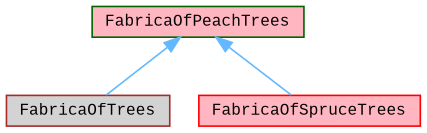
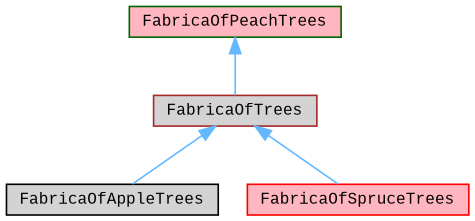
edge "FabricaOfSpruceTrees" -> "FabricaOfPeachTrees": now "FabricaOfSpruceTrees" -> "FabricaOfTrees"
node "FabricaOfAppleTrees": added
